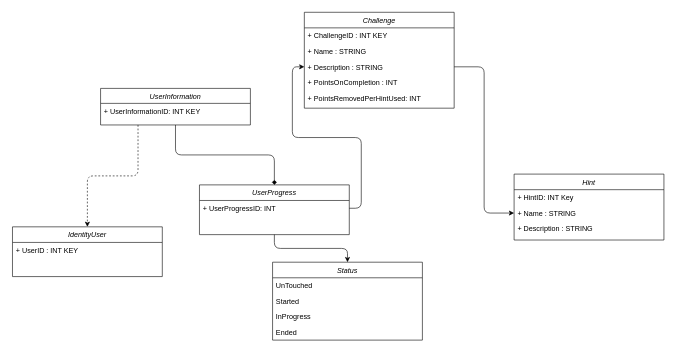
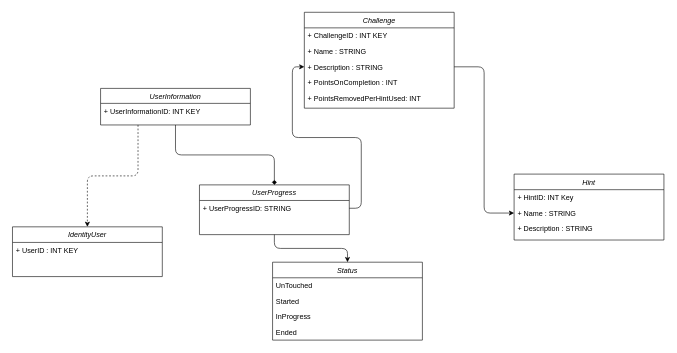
node "+ UserProgressID: INT": label "+ UserProgressID: INT" -> "+ UserProgressID: STRING"
